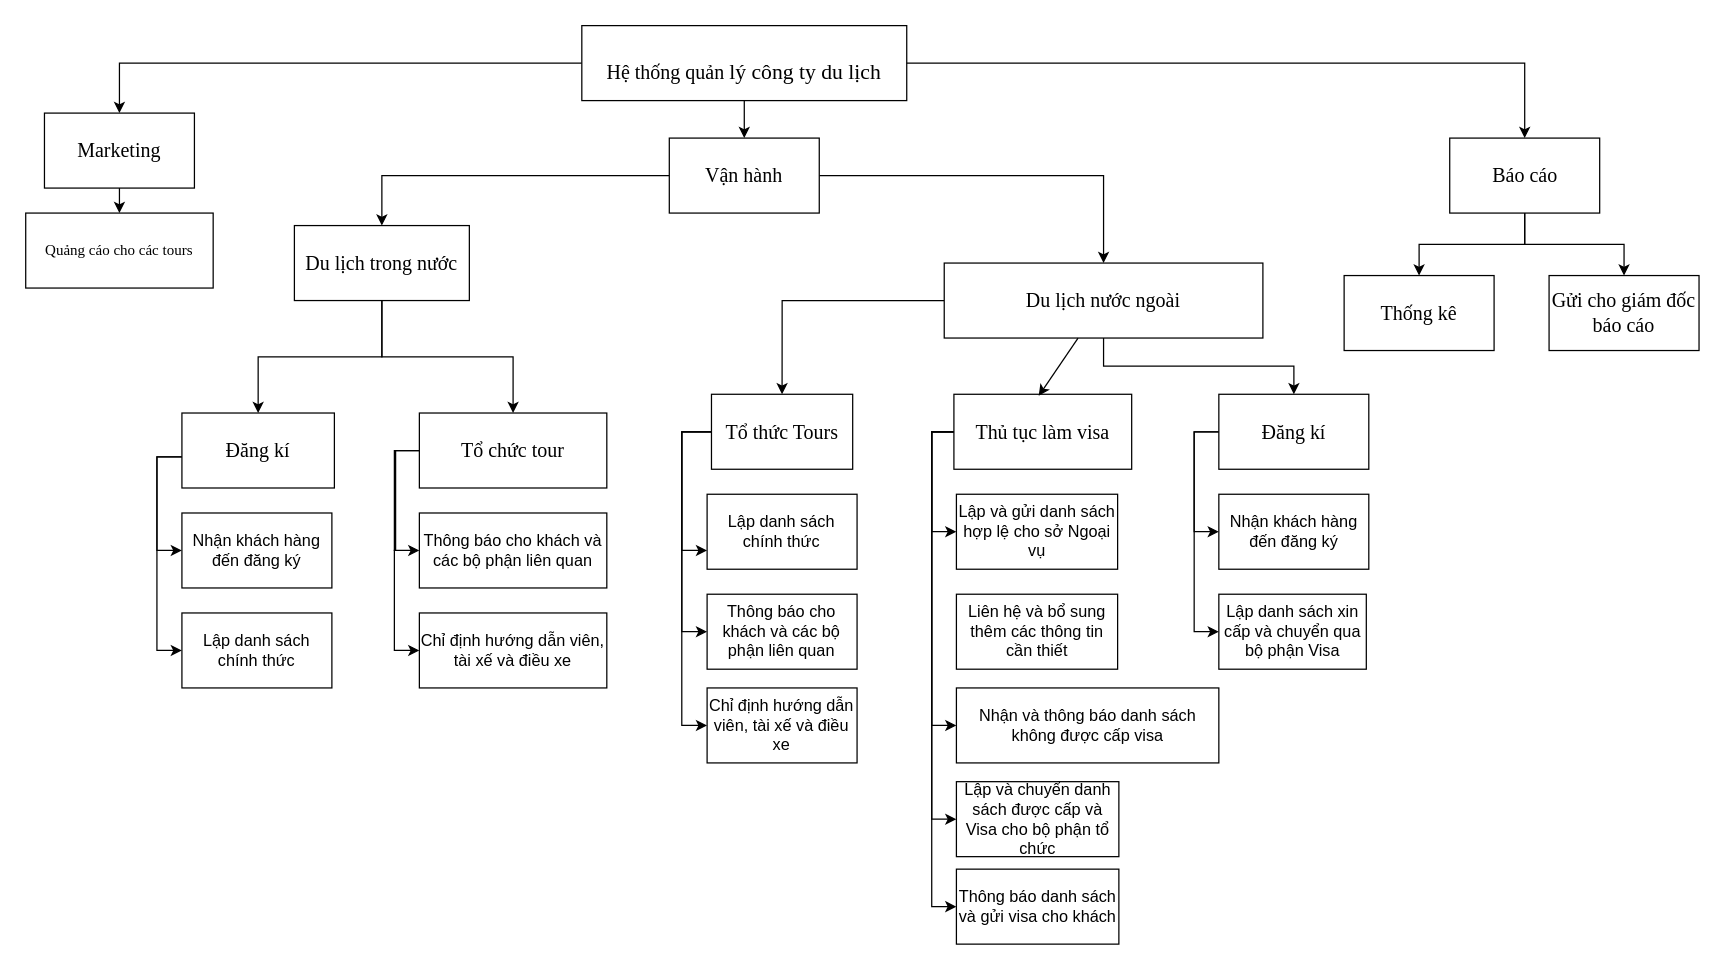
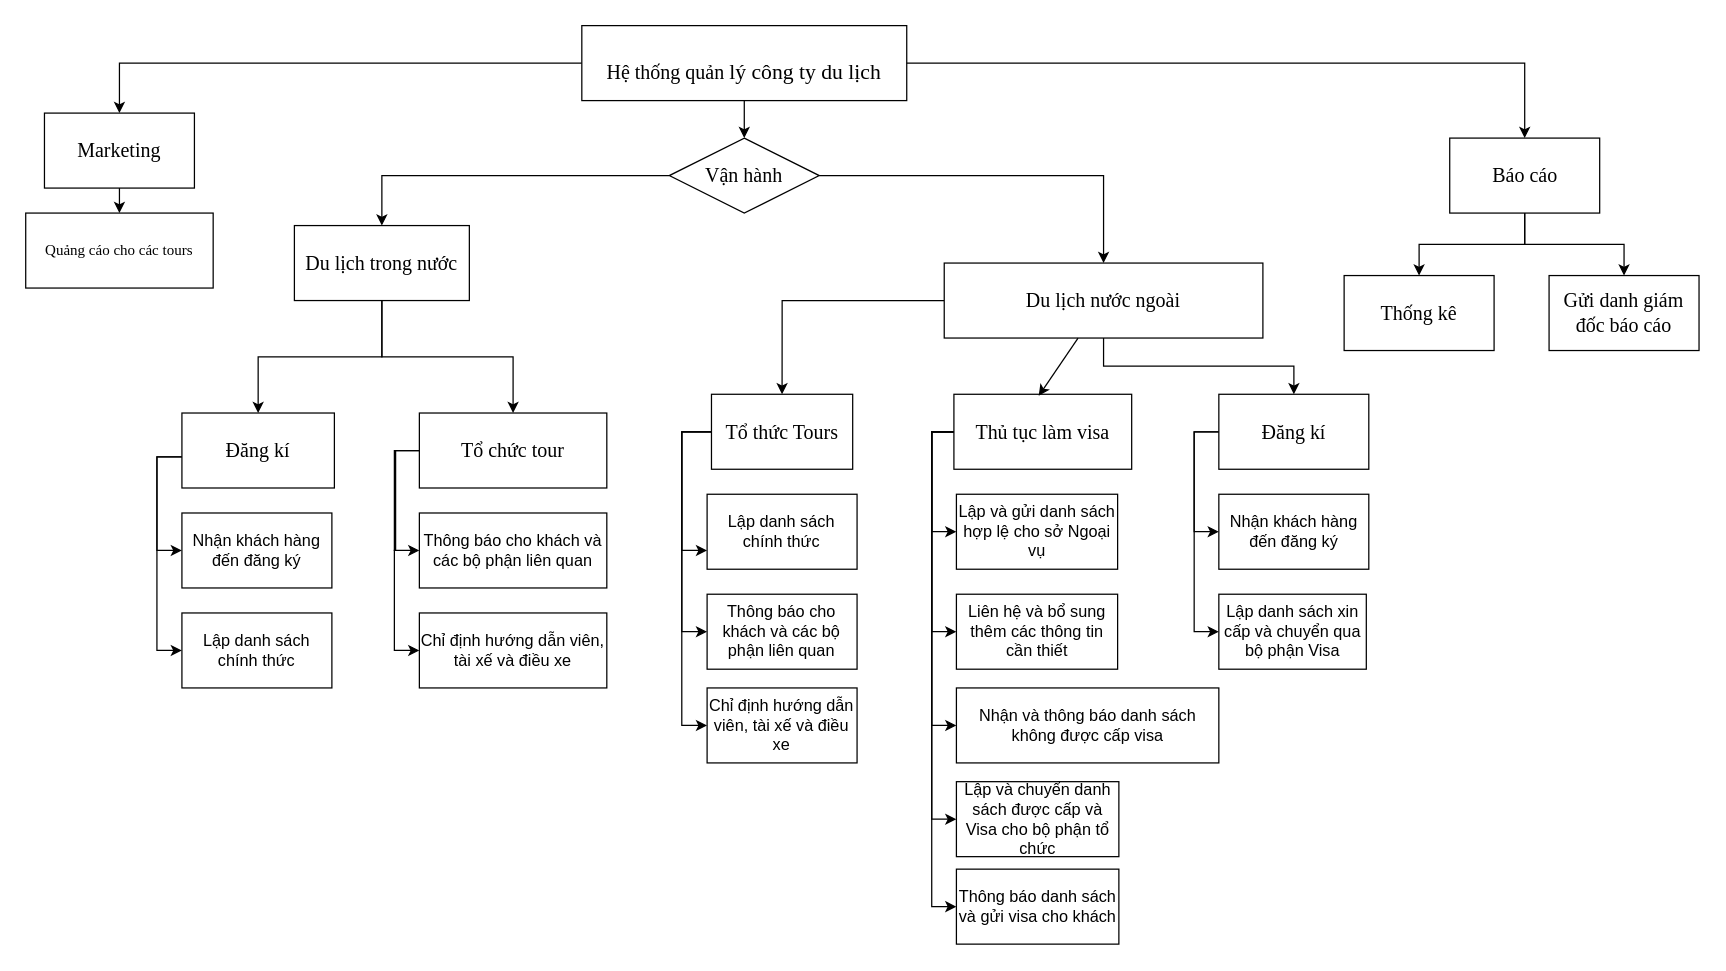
node "Vận hành": shape rectangle -> diamond
node "Gửi cho giám đốc báo cáo": label "Gửi cho giám đốc báo cáo" -> "Gửi danh giám đốc báo cáo"
edge "Thủ tục làm visa" -> "Liên hệ và bổ sung thêm các thông tin cần thiết": added
